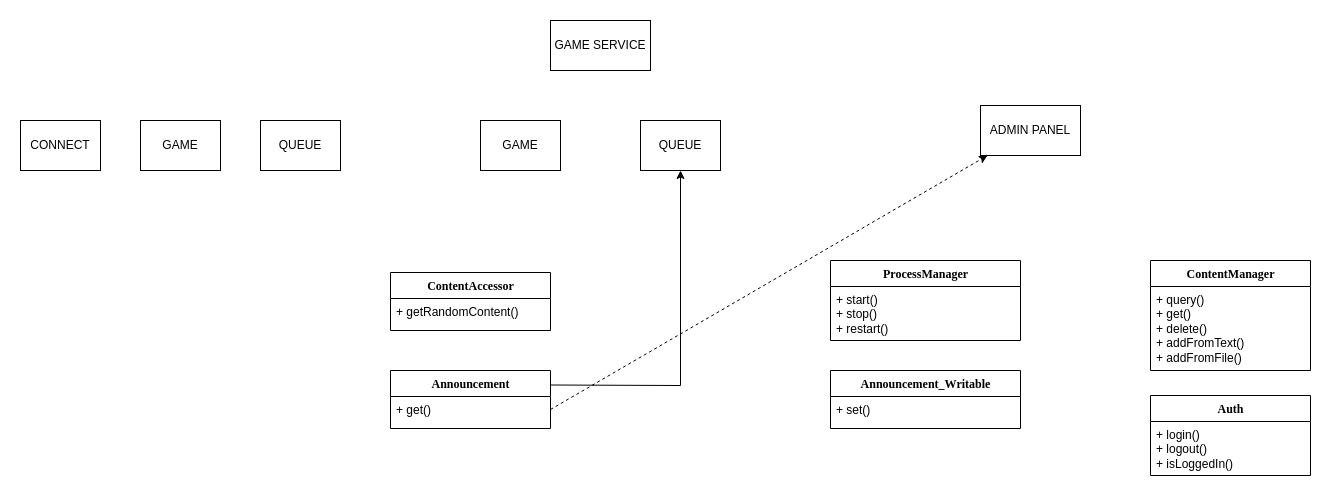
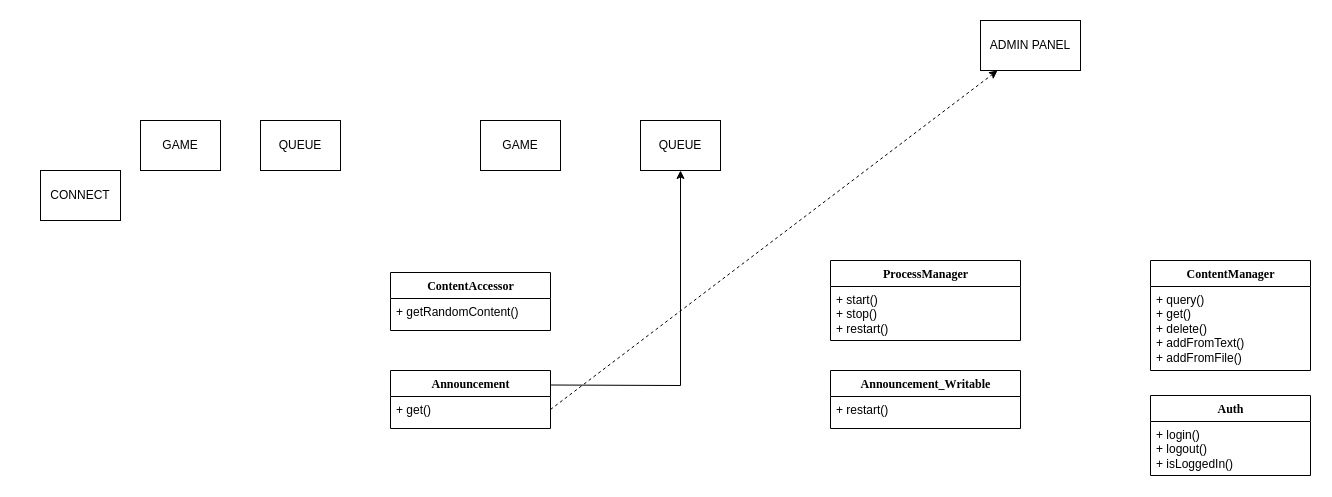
node "GAME SERVICE": removed
node "ADMIN PANEL": moved (1031, 131) -> (1031, 46)
node "CONNECT": moved (61, 146) -> (81, 196)
node "+ set()": label "+ set()" -> "+ restart()"
